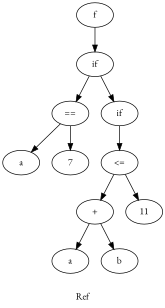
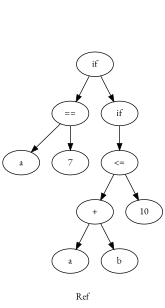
node "f": removed
node "11": label "11" -> "10"
